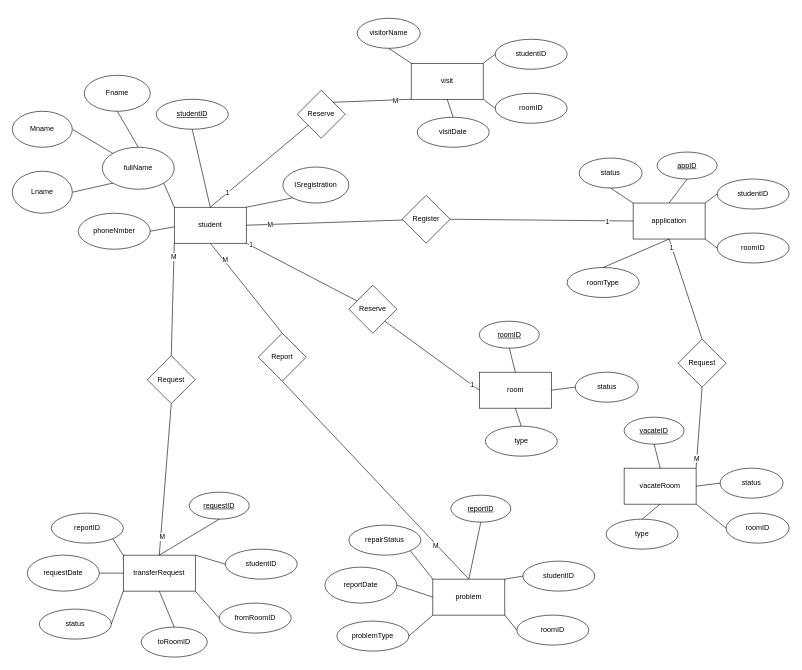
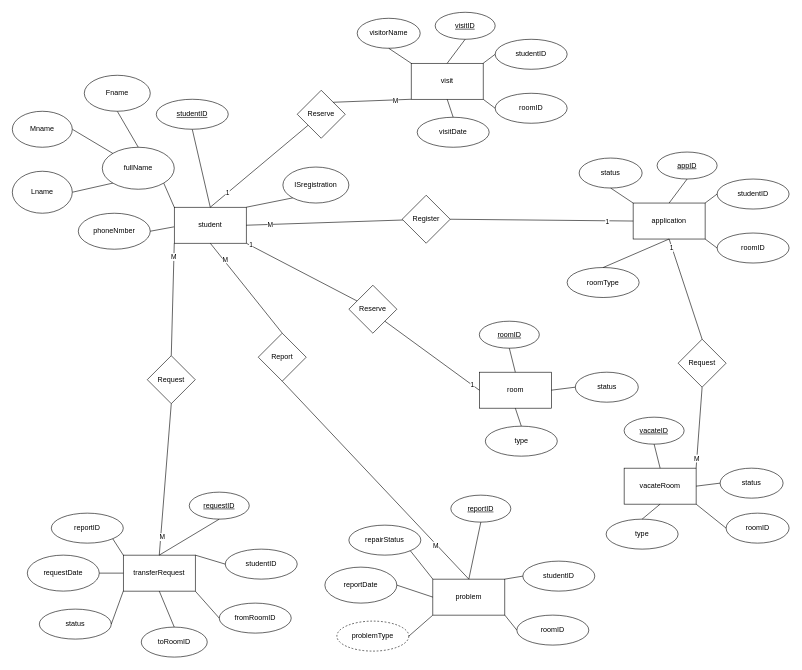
node "visitID": added
edge "visitID" -- "visit": added
node "problemType": style solid -> dashed
